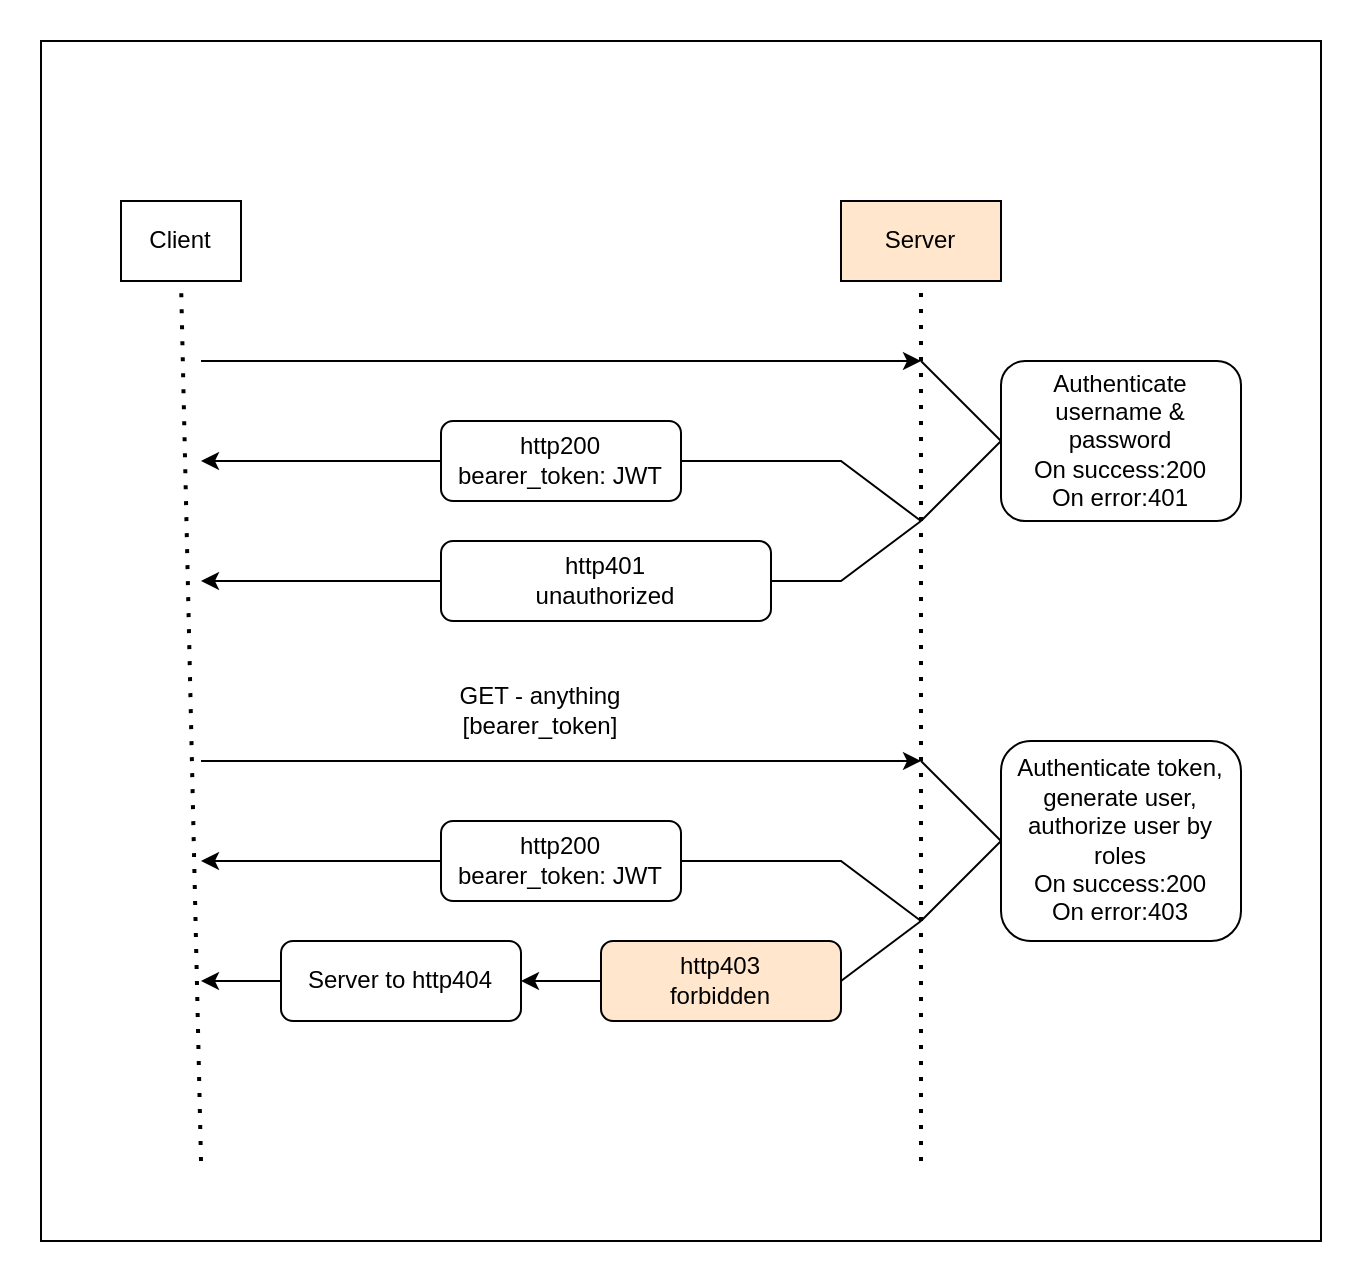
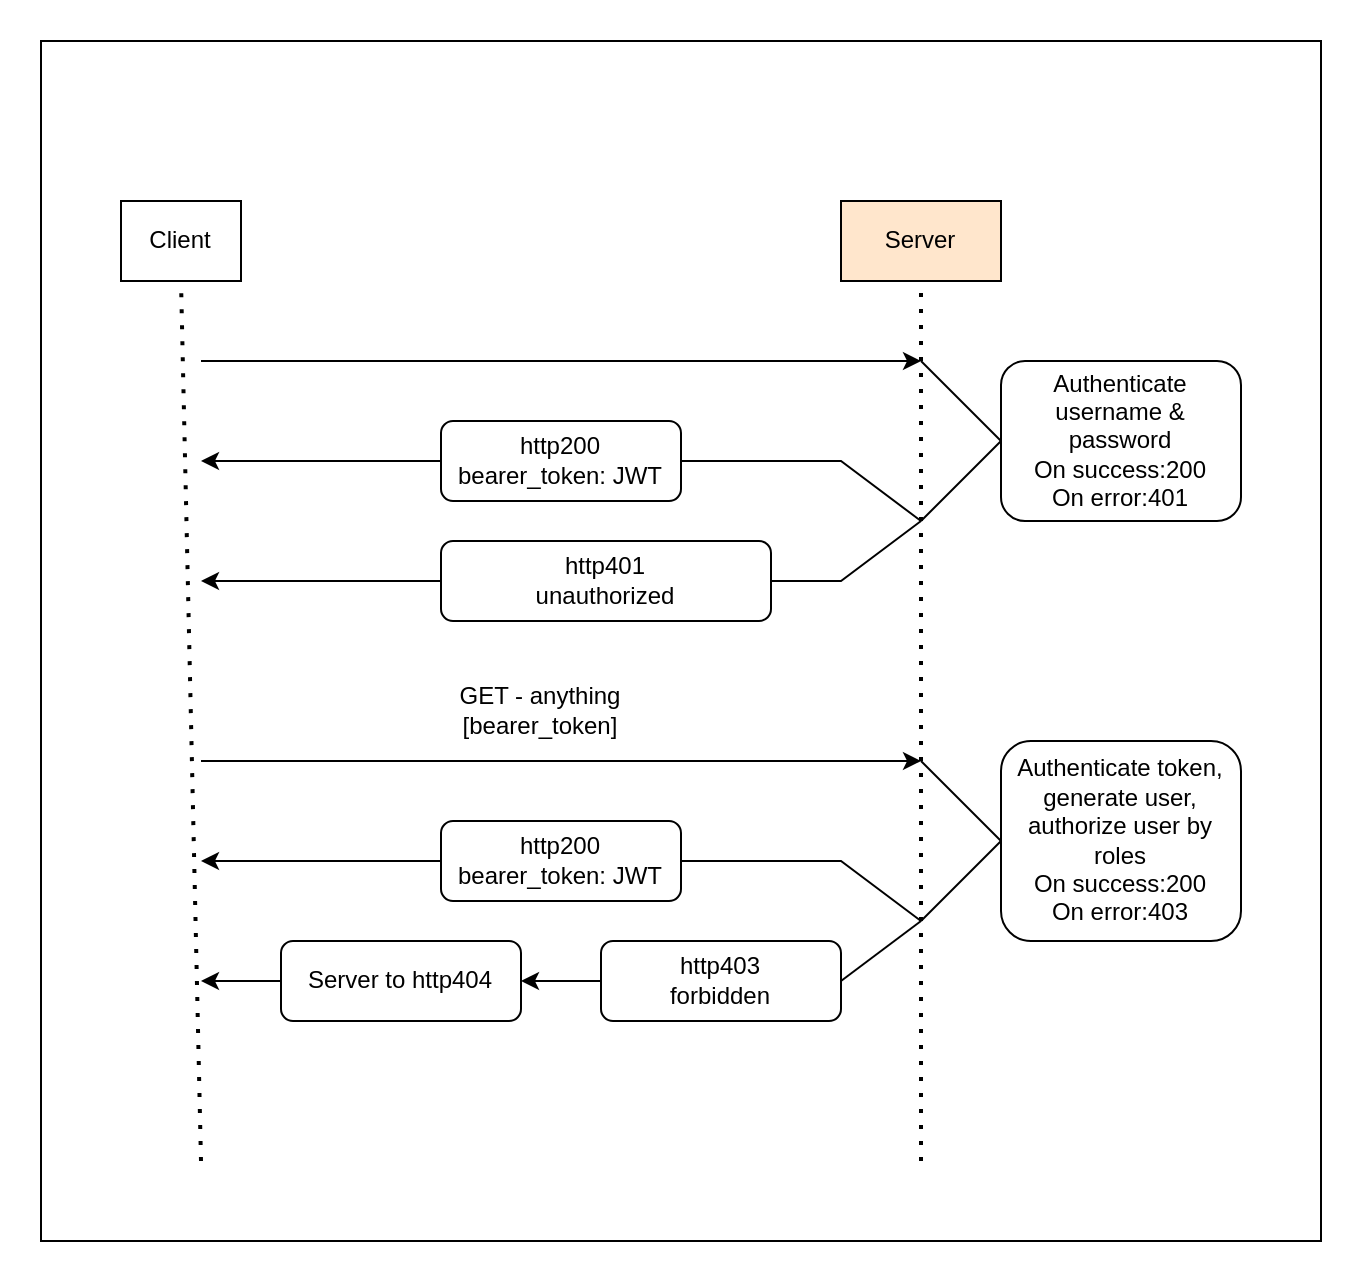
node "http403 forbidden": fillcolor #ffe6cc -> #ffffff
